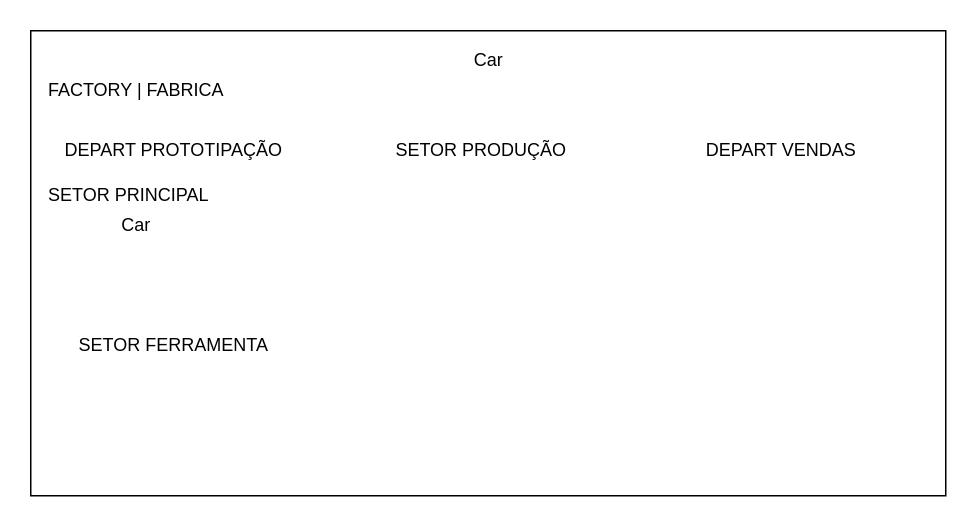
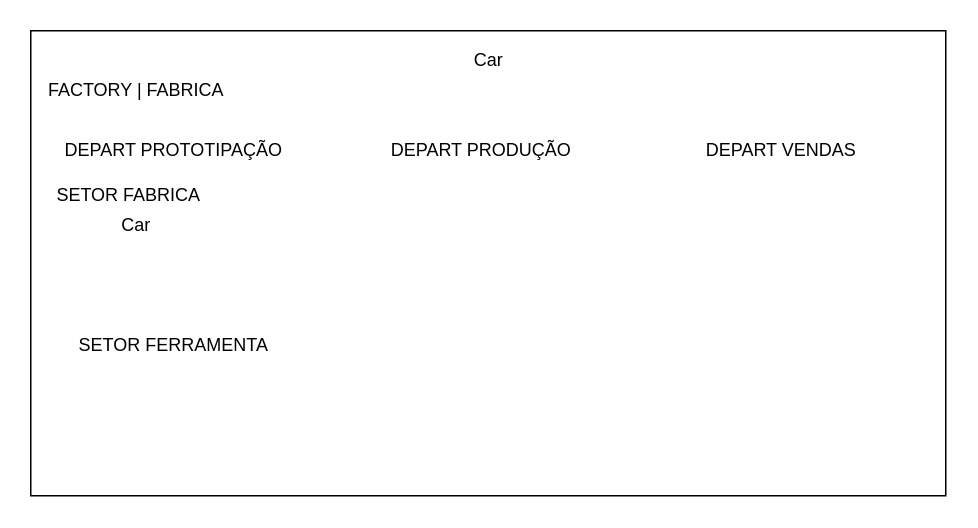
node "SETOR PRODUÇÃO": label "SETOR PRODUÇÃO" -> "DEPART PRODUÇÃO"
node "SETOR PRINCIPAL": label "SETOR PRINCIPAL" -> "SETOR FABRICA"
